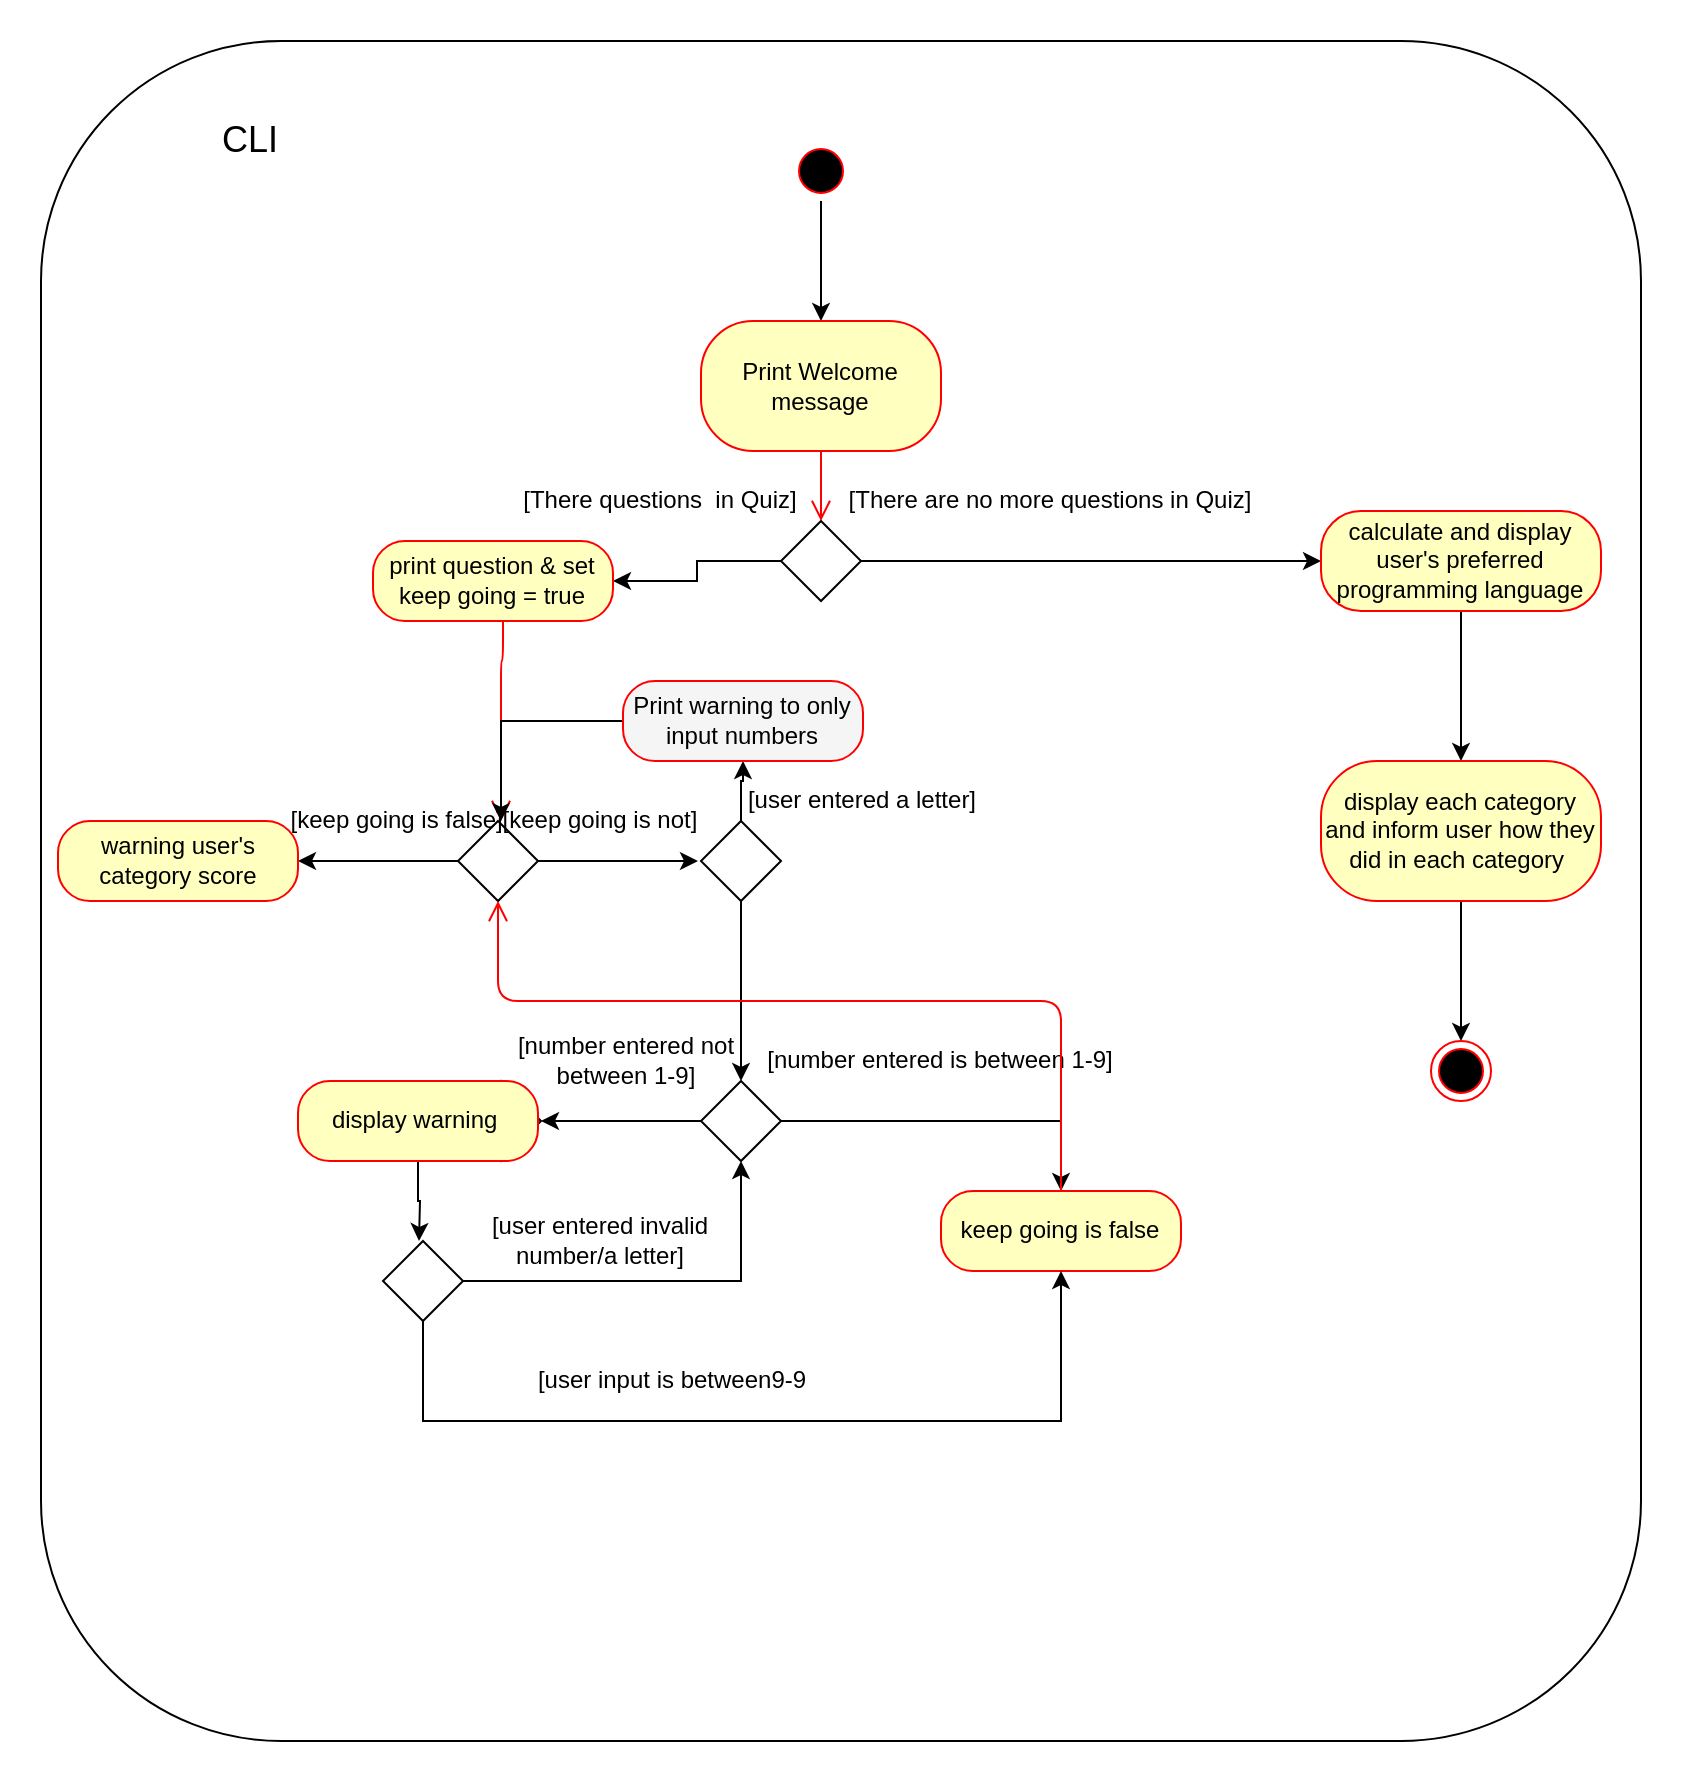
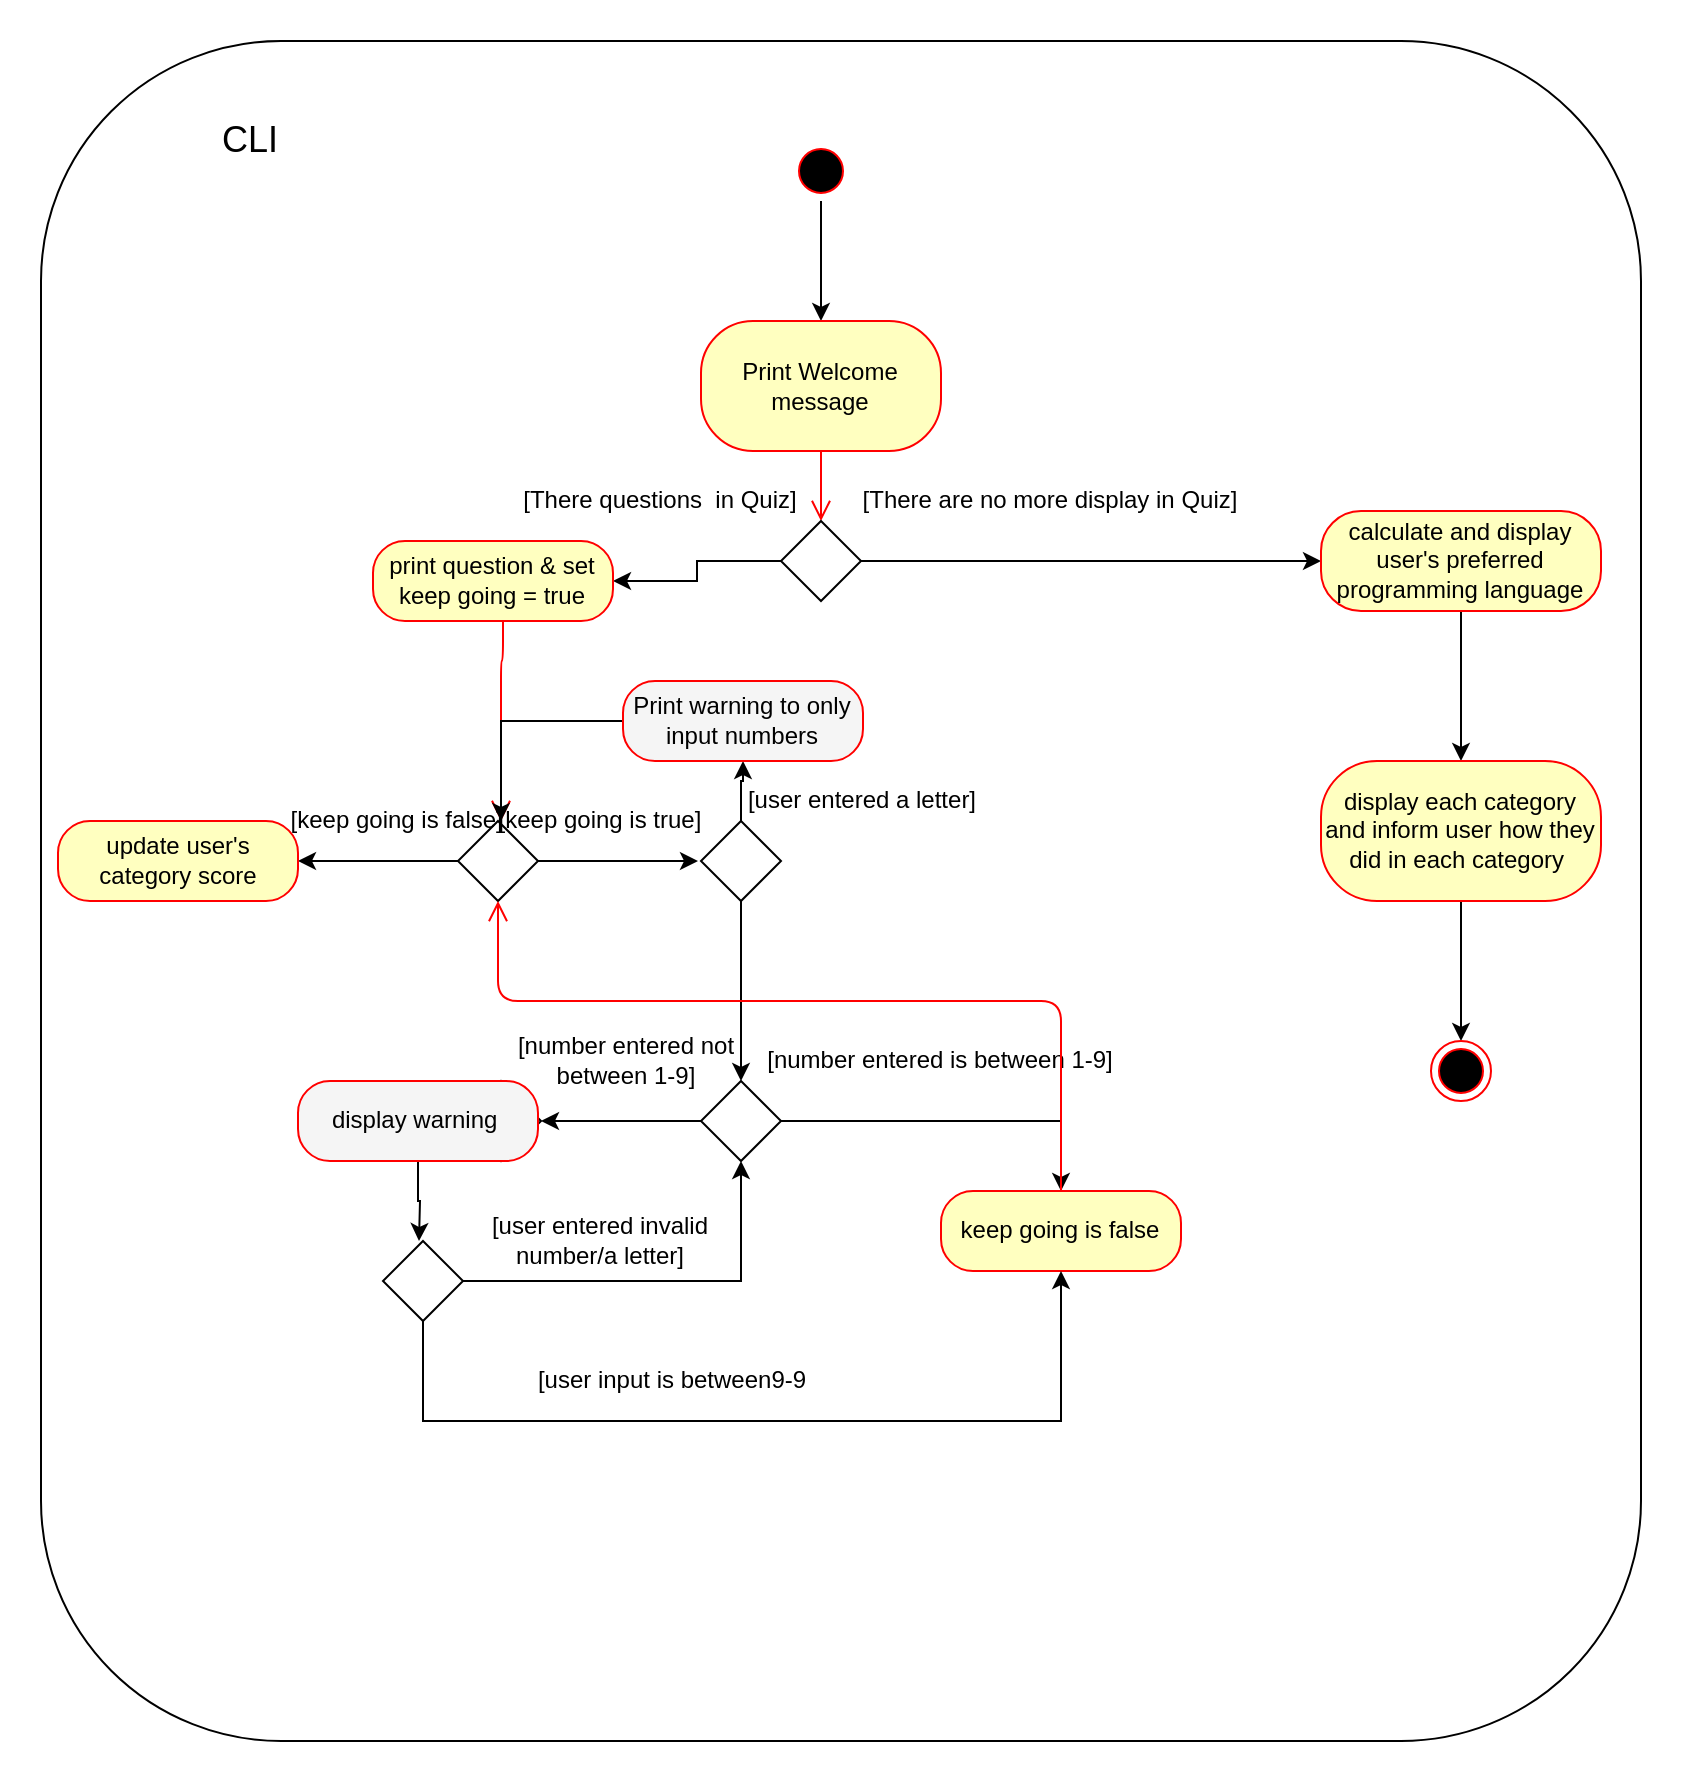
node "[There are no more questions in Quiz]": label "[There are no more questions in Quiz]" -> "[There are no more display in Quiz]"
node "[keep going is not]": label "[keep going is not]" -> "[keep going is true]"
node "warning user's category score": label "warning user's category score" -> "update user's category score"
node "display warning": fillcolor #ffffc0 -> #f5f5f5
